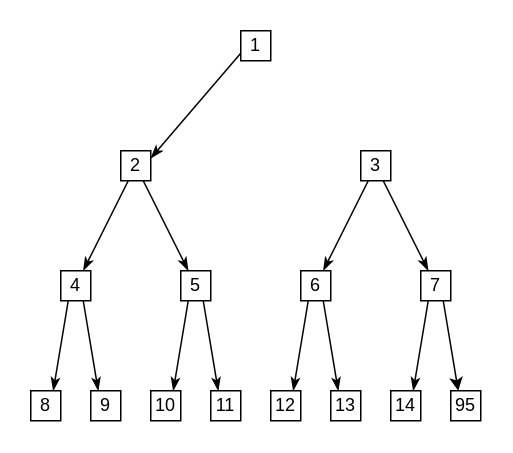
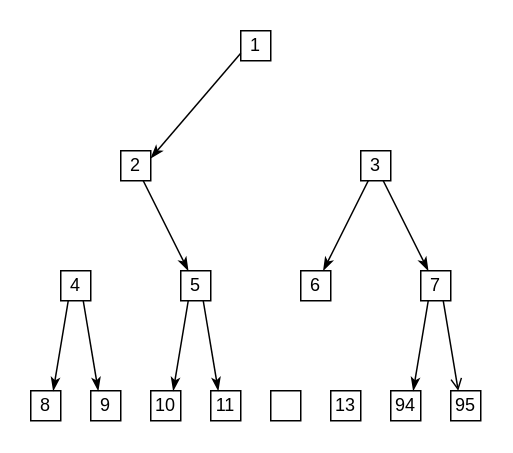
edge "2" -> "4": removed
edge "6" -> "12": removed
edge "6" -> "13": removed
edge "7" -> "95": arrowhead classic -> open
node "12": removed
node "14": label "14" -> "94"
